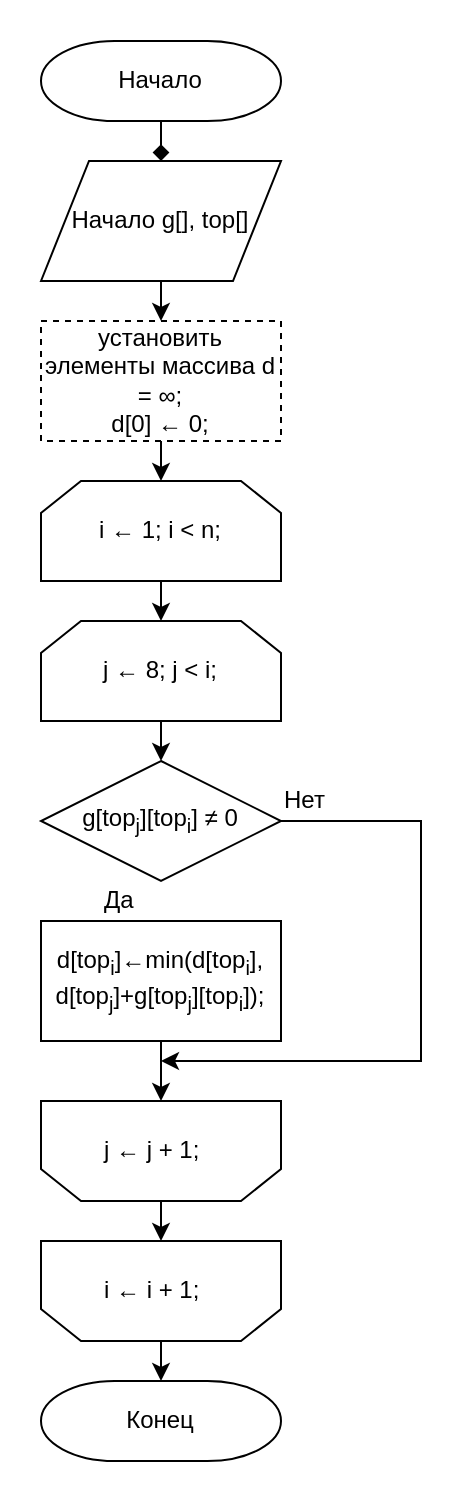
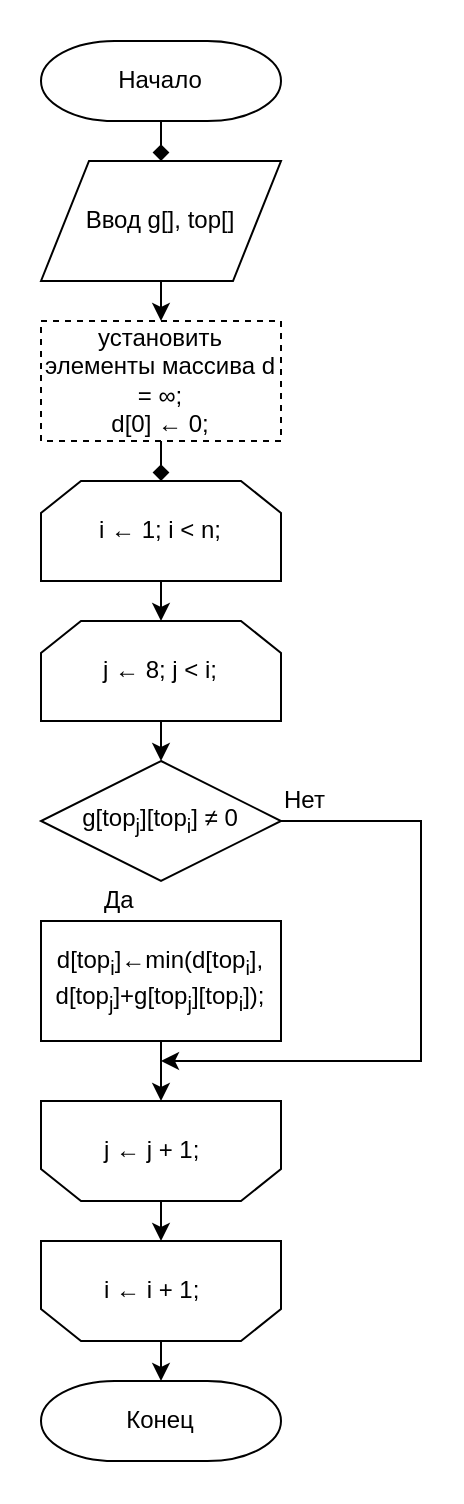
node "Начало g[], top[]": label "Начало g[], top[]" -> "Ввод g[], top[]"
edge "установить элементы массива d = ∞; d[0] ← 0;" -> "i ← 1; i < n;": arrowhead classic -> diamond
